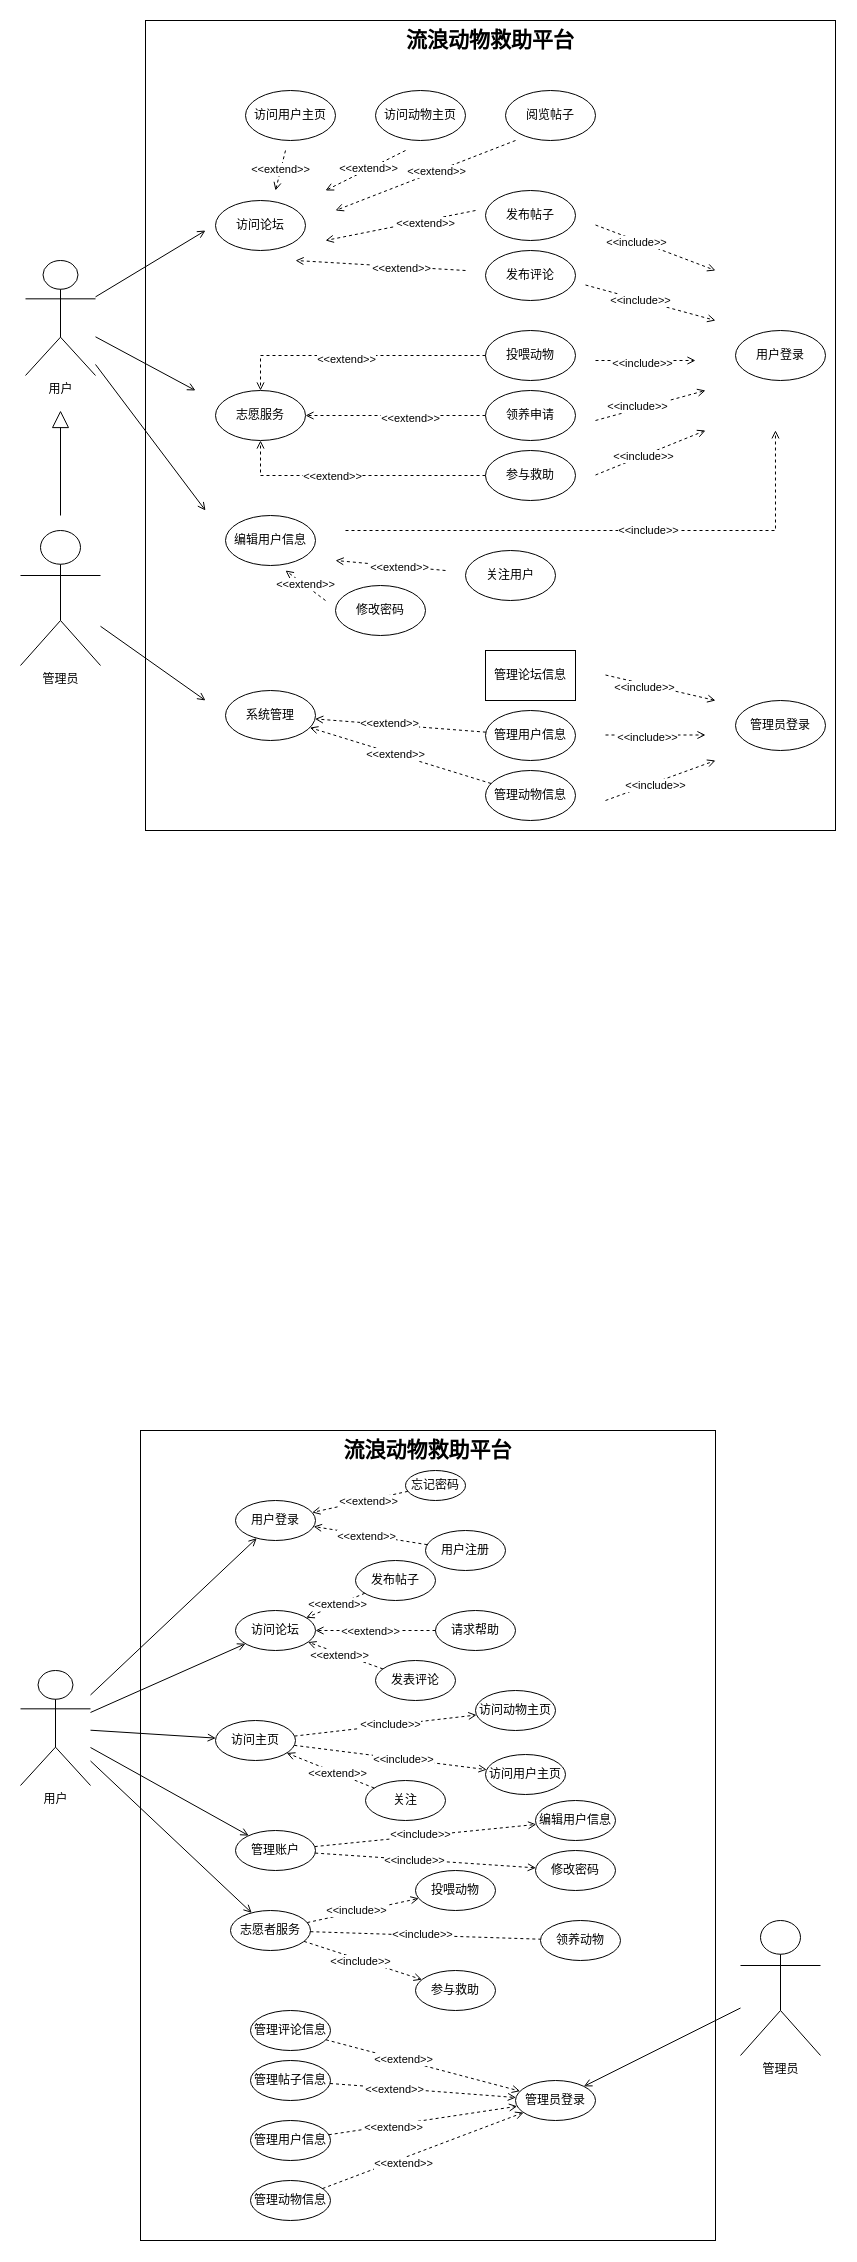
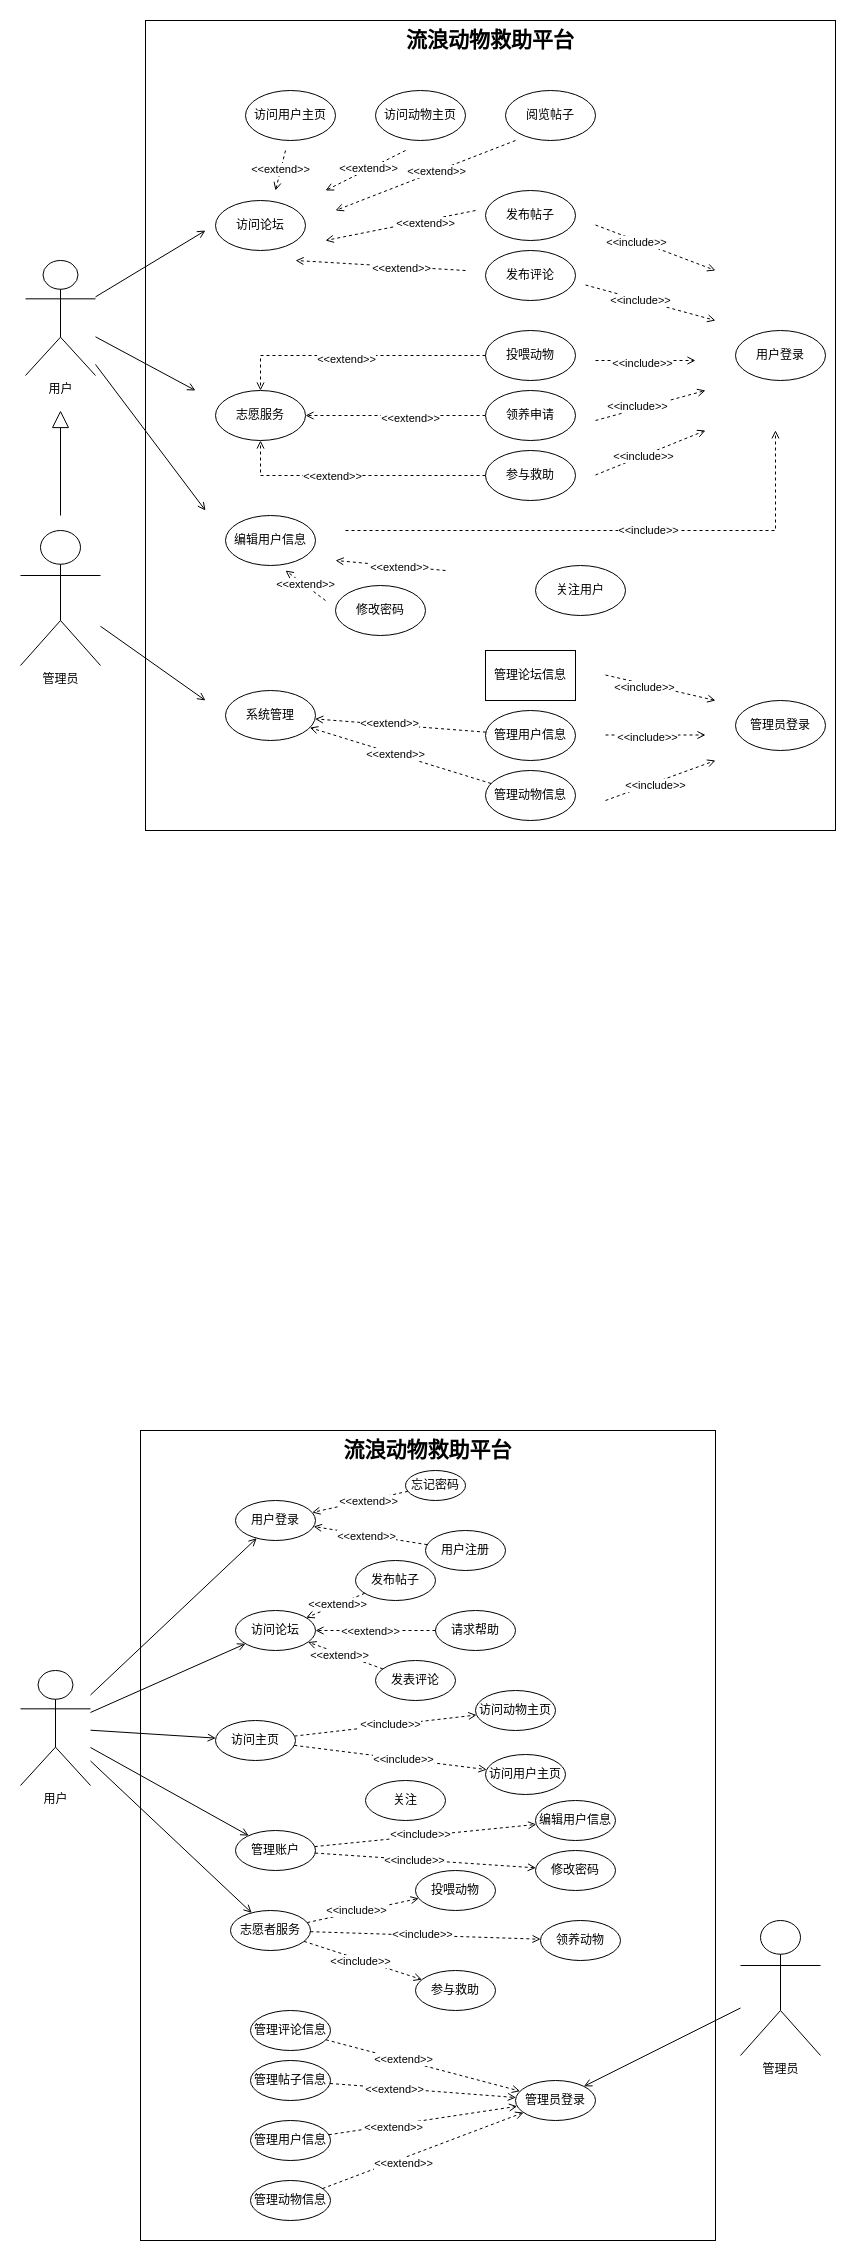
node "关注用户": moved (511, 576) -> (581, 591)
edge "关注" -> "访问主页": removed, label "<<extend>>"
edge "志愿者服务" -- "领养动物": arrowhead none -> open
